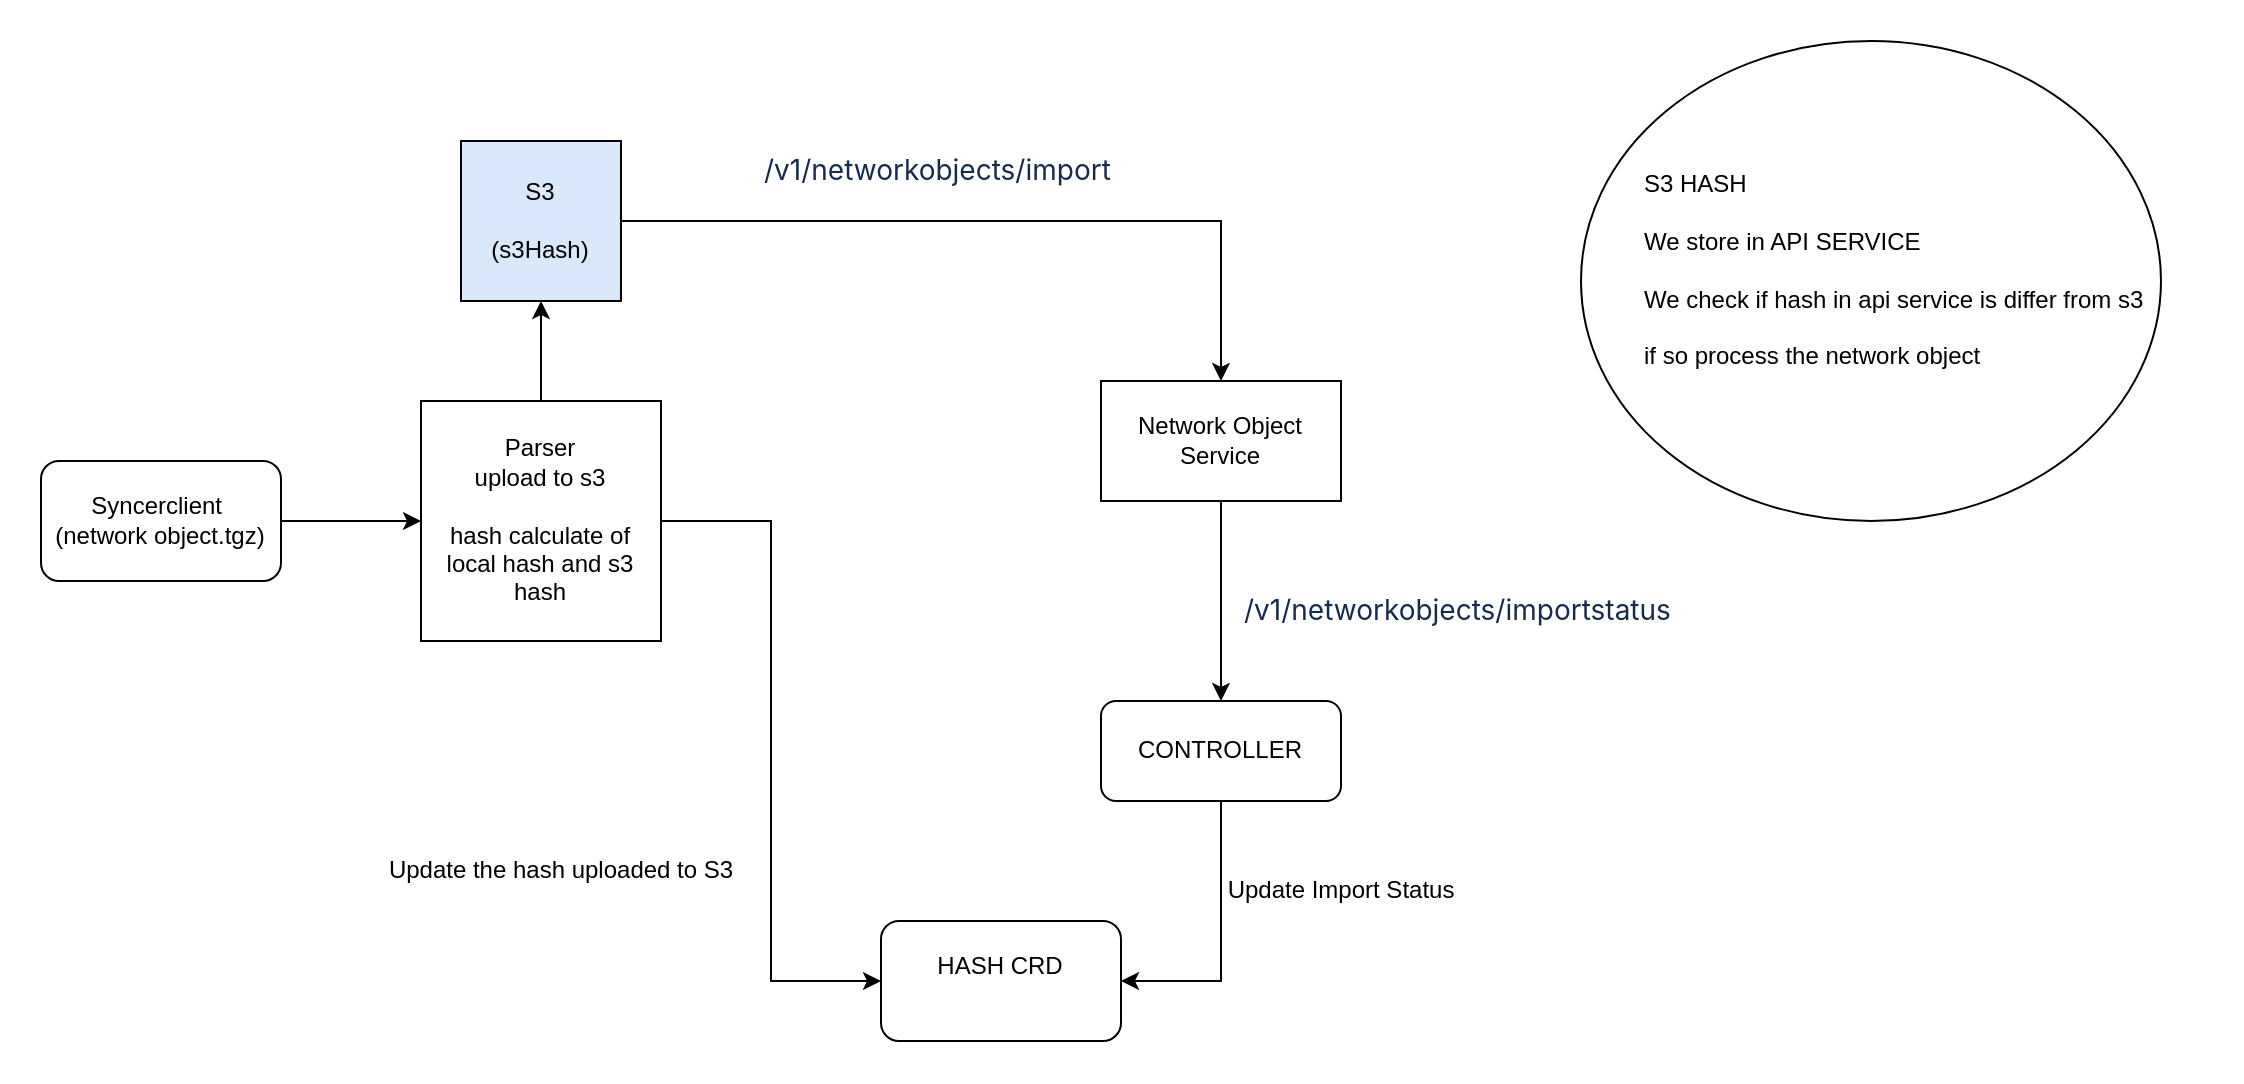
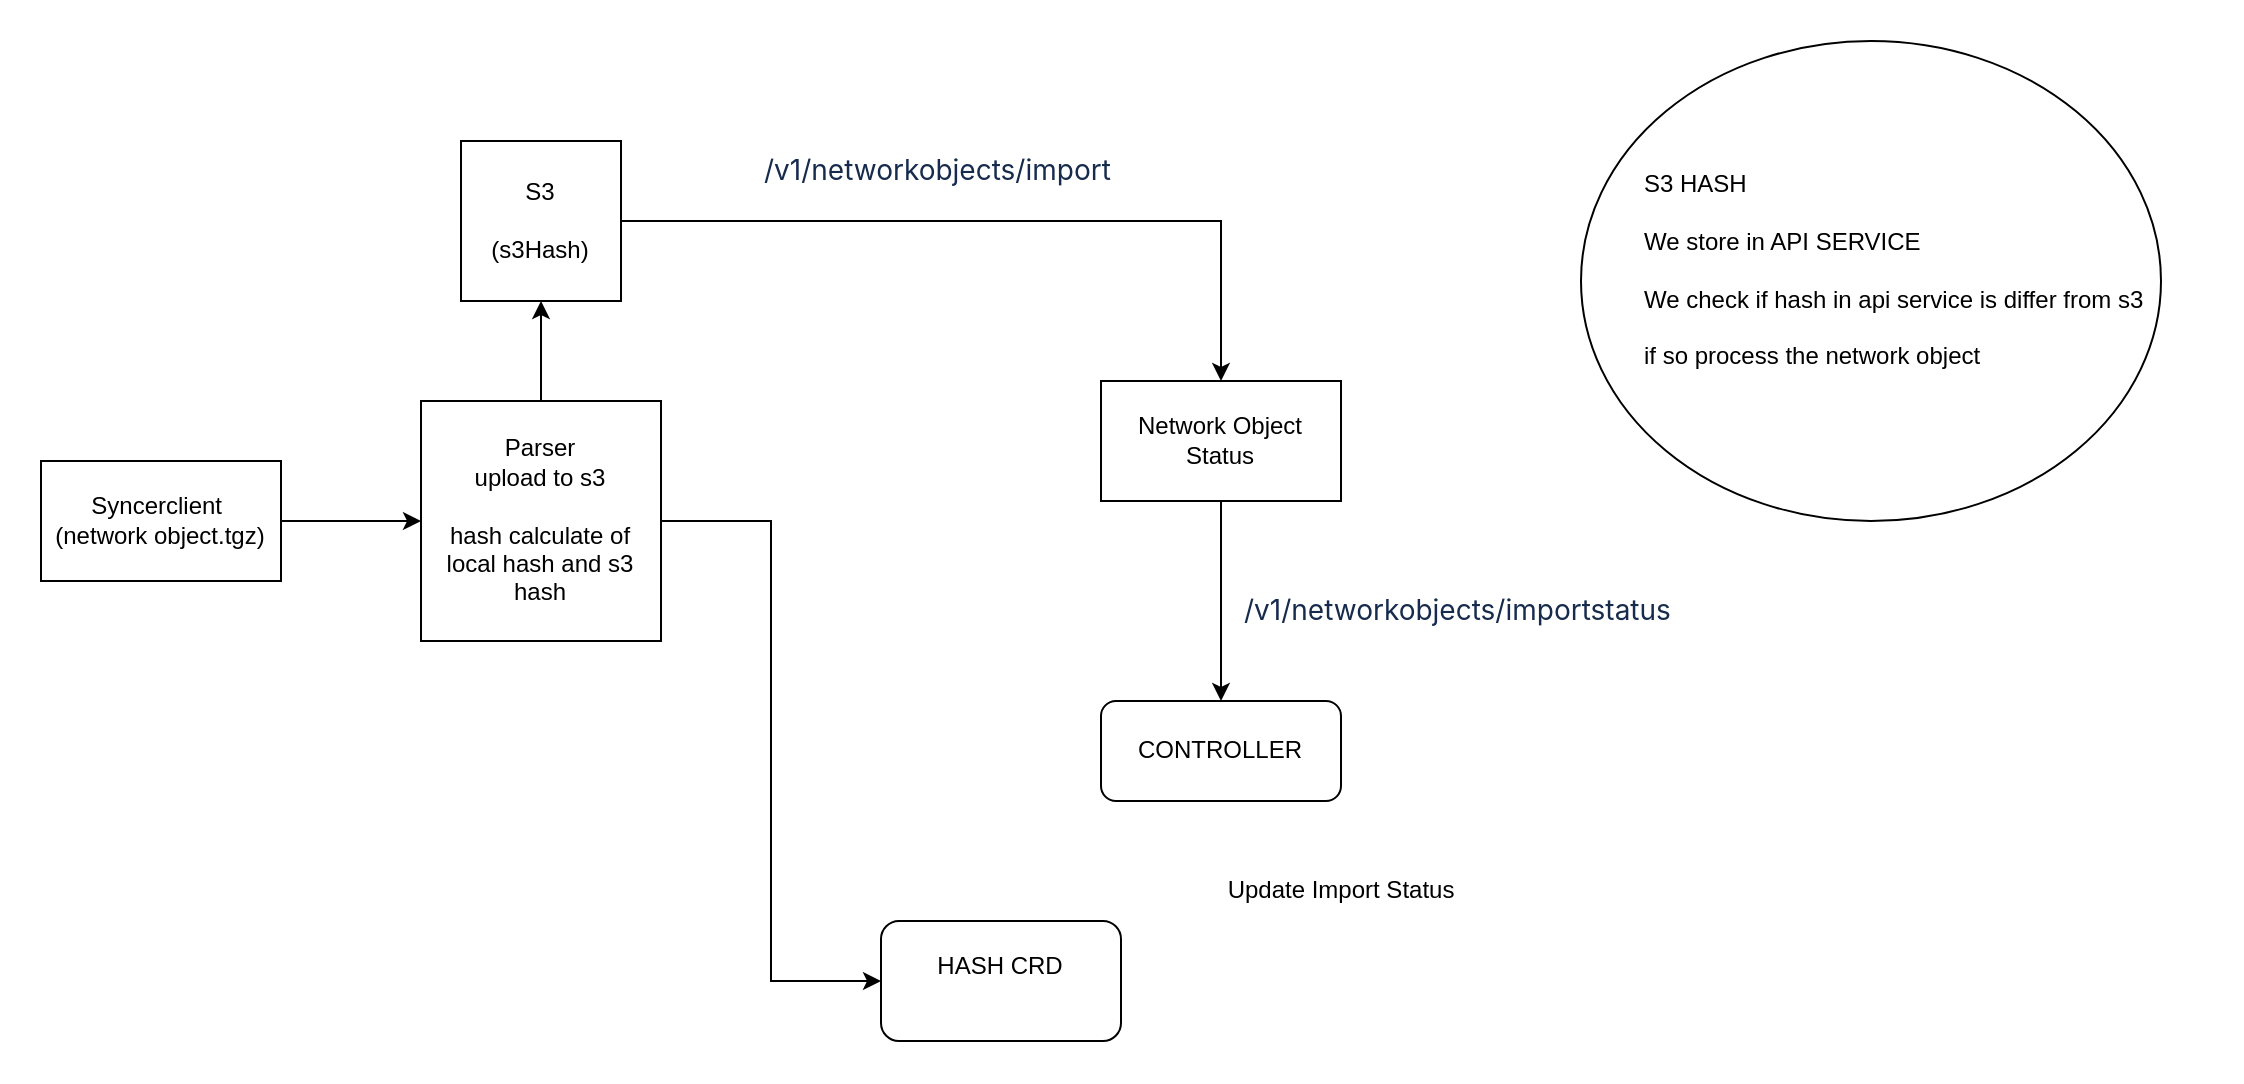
node "S3 (s3Hash)": fillcolor #dae8fc -> #ffffff
node "Network Object Service": label "Network Object Service" -> "Network Object Status"
node "Syncerclient (network object.tgz)": shape rounded rectangle -> rectangle
node "Update the hash uploaded to S3": removed
edge "CONTROLLER" -> "HASH CRD": removed
